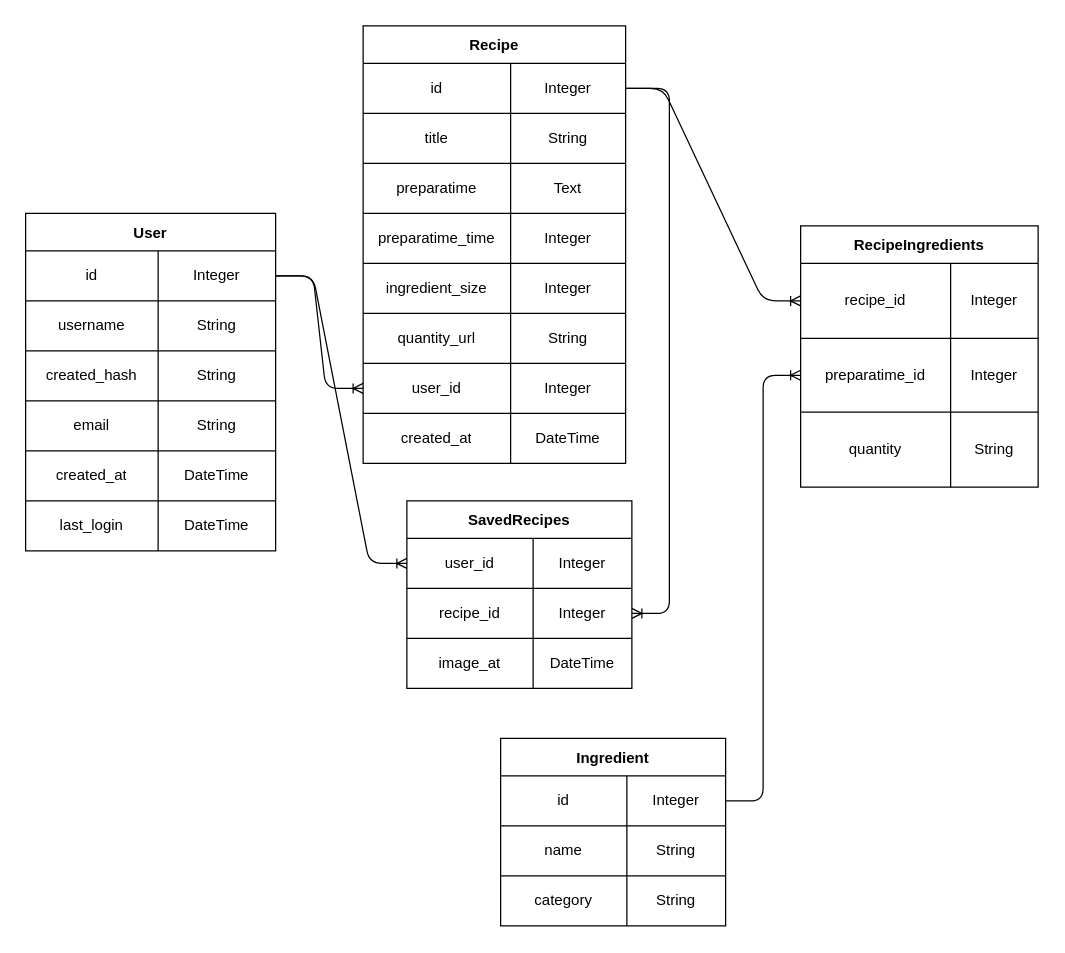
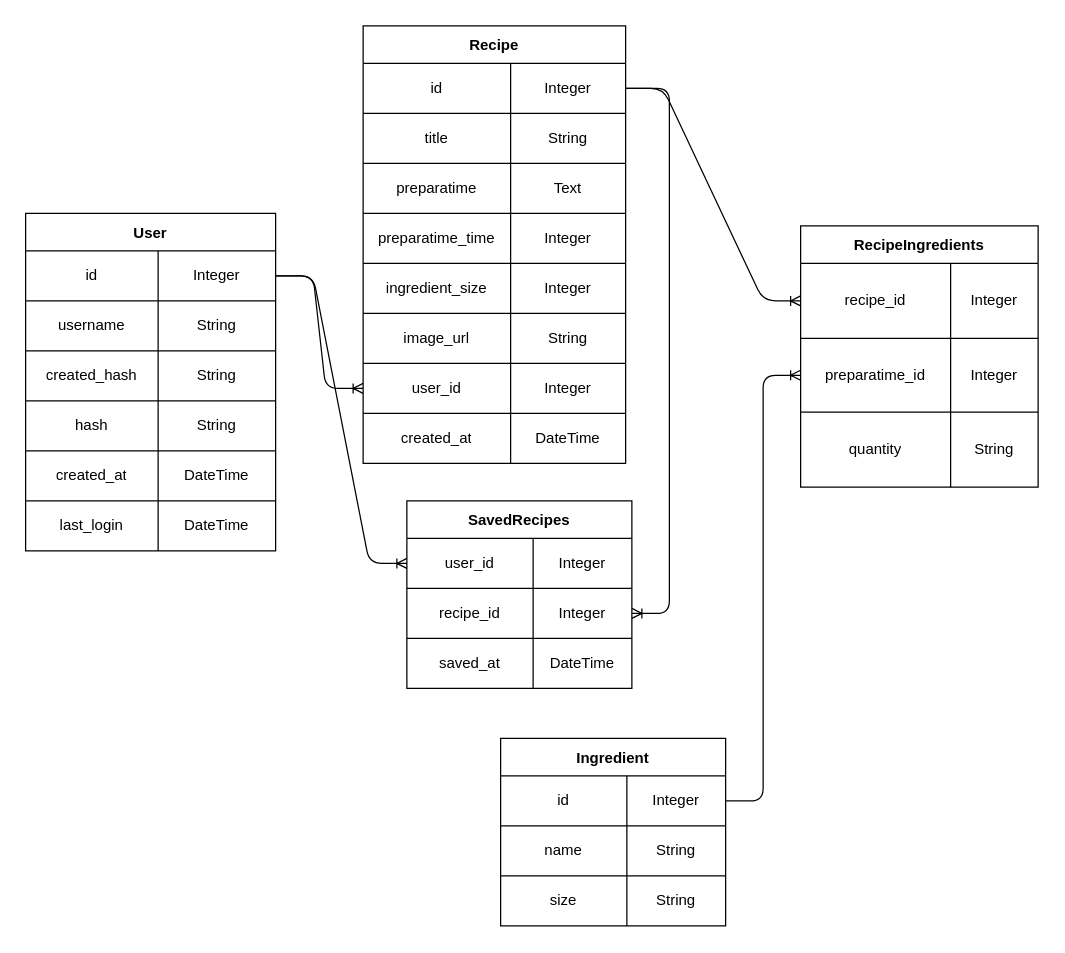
node "quantity_url": label "quantity_url" -> "image_url"
node "email": label "email" -> "hash"
node "image_at": label "image_at" -> "saved_at"
node "category": label "category" -> "size"
